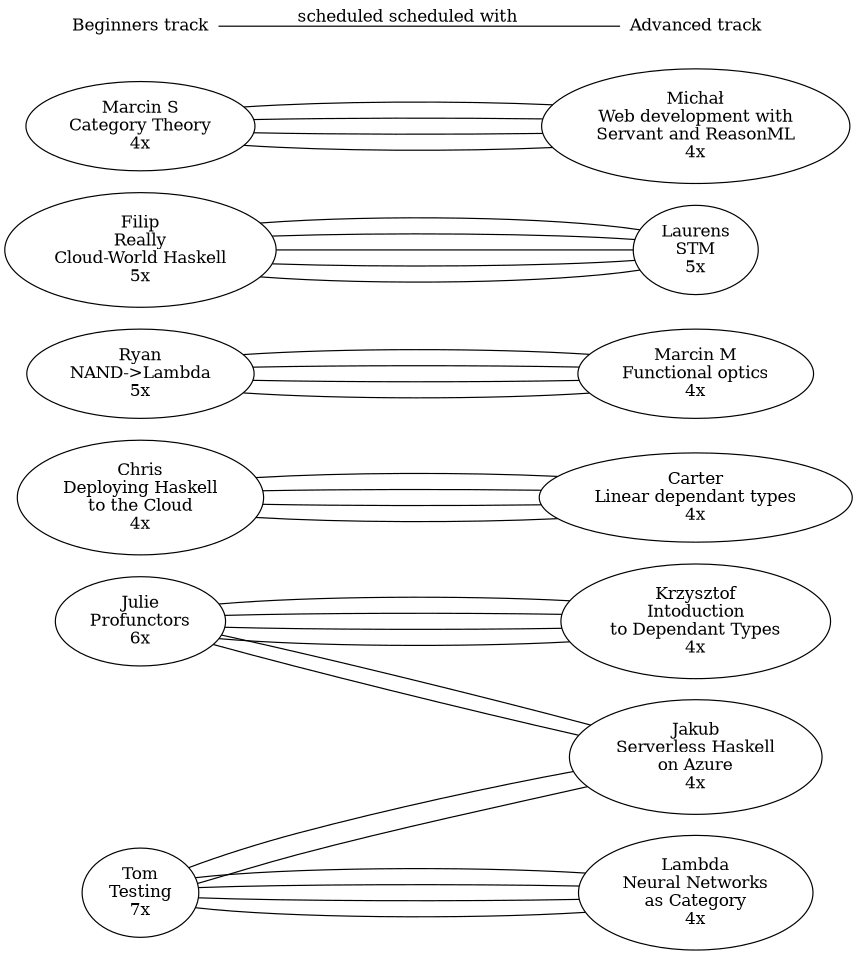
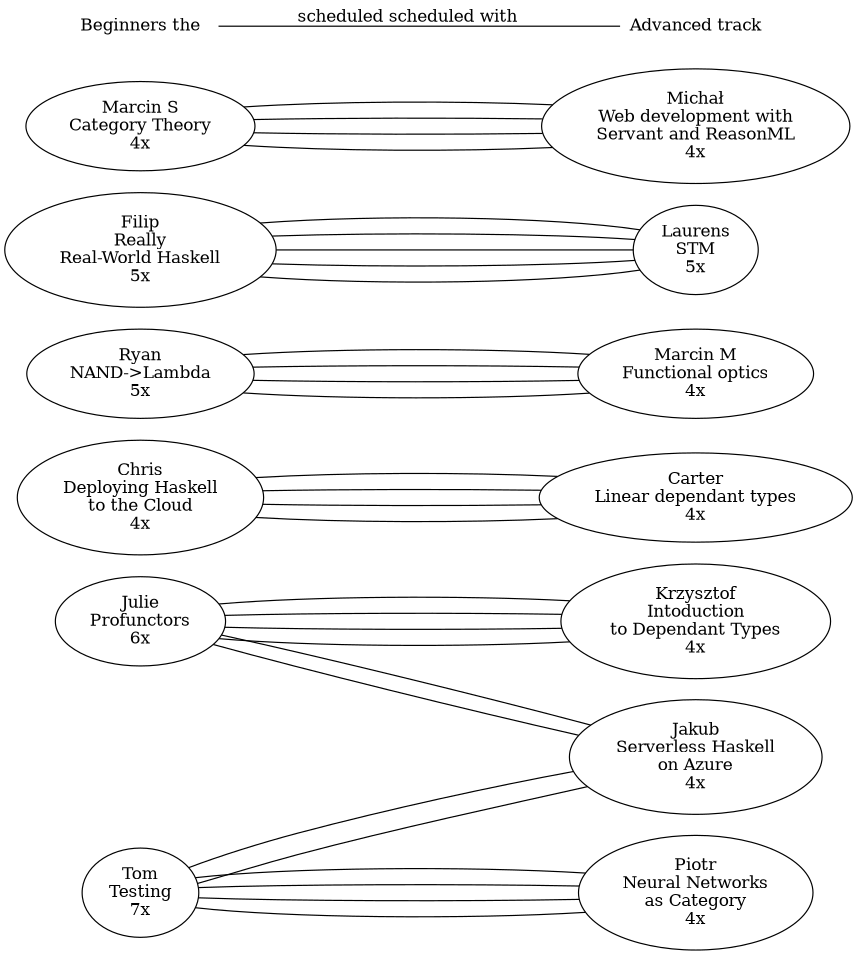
node "Beginners track": label "Beginners track" -> "Beginners the"
node "Filip Really Cloud-World Haskell 5x": label "Filip Really Cloud-World Haskell 5x" -> "Filip Really Real-World Haskell 5x"
node "Lambda Neural Networks as Category 4x": label "Lambda Neural Networks as Category 4x" -> "Piotr Neural Networks as Category 4x"
